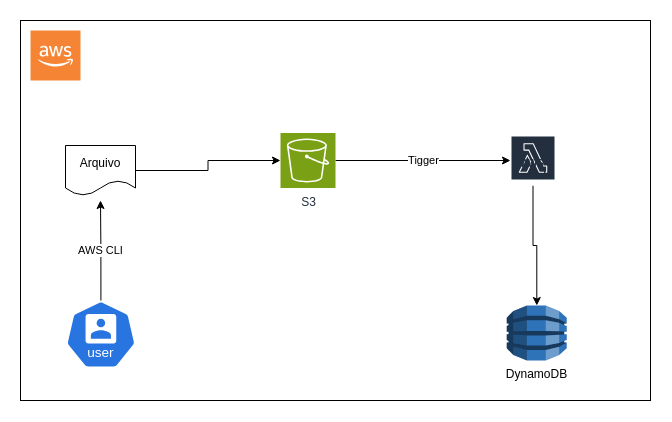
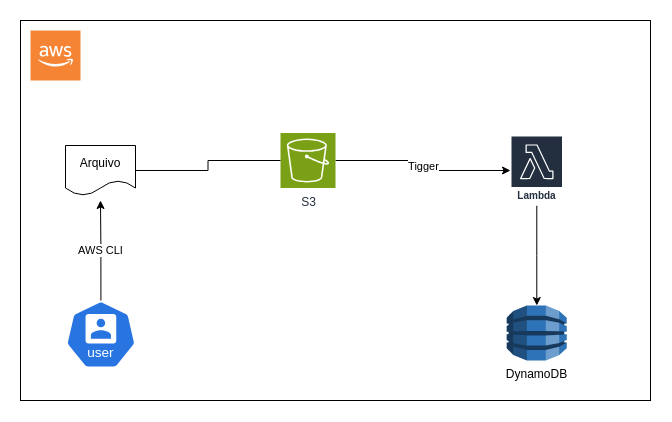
edge "Arquivo" -> "S3": arrowhead classic -> none
node "AWS Lambda": size 45x50 -> 53x70
